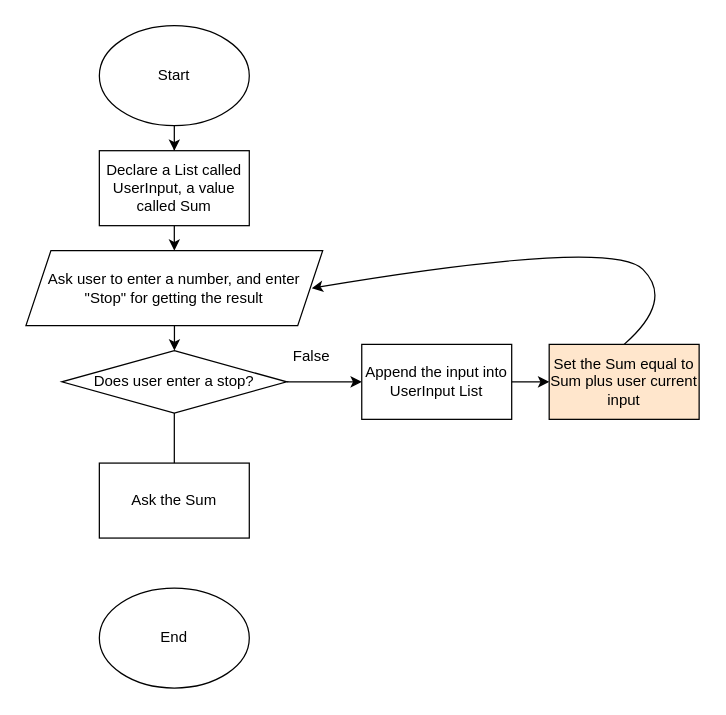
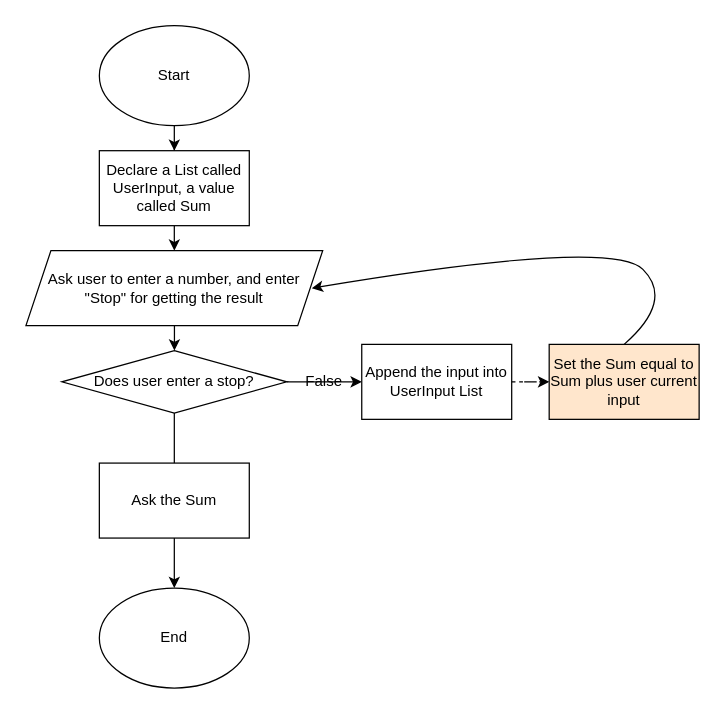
node "False": moved (312, 357) -> (324, 382)
edge "Append the input into UserInput List" -> "Set the Sum equal to Sum plus user current input": style solid -> dashed
edge "Ask the Sum" -> "End": added
